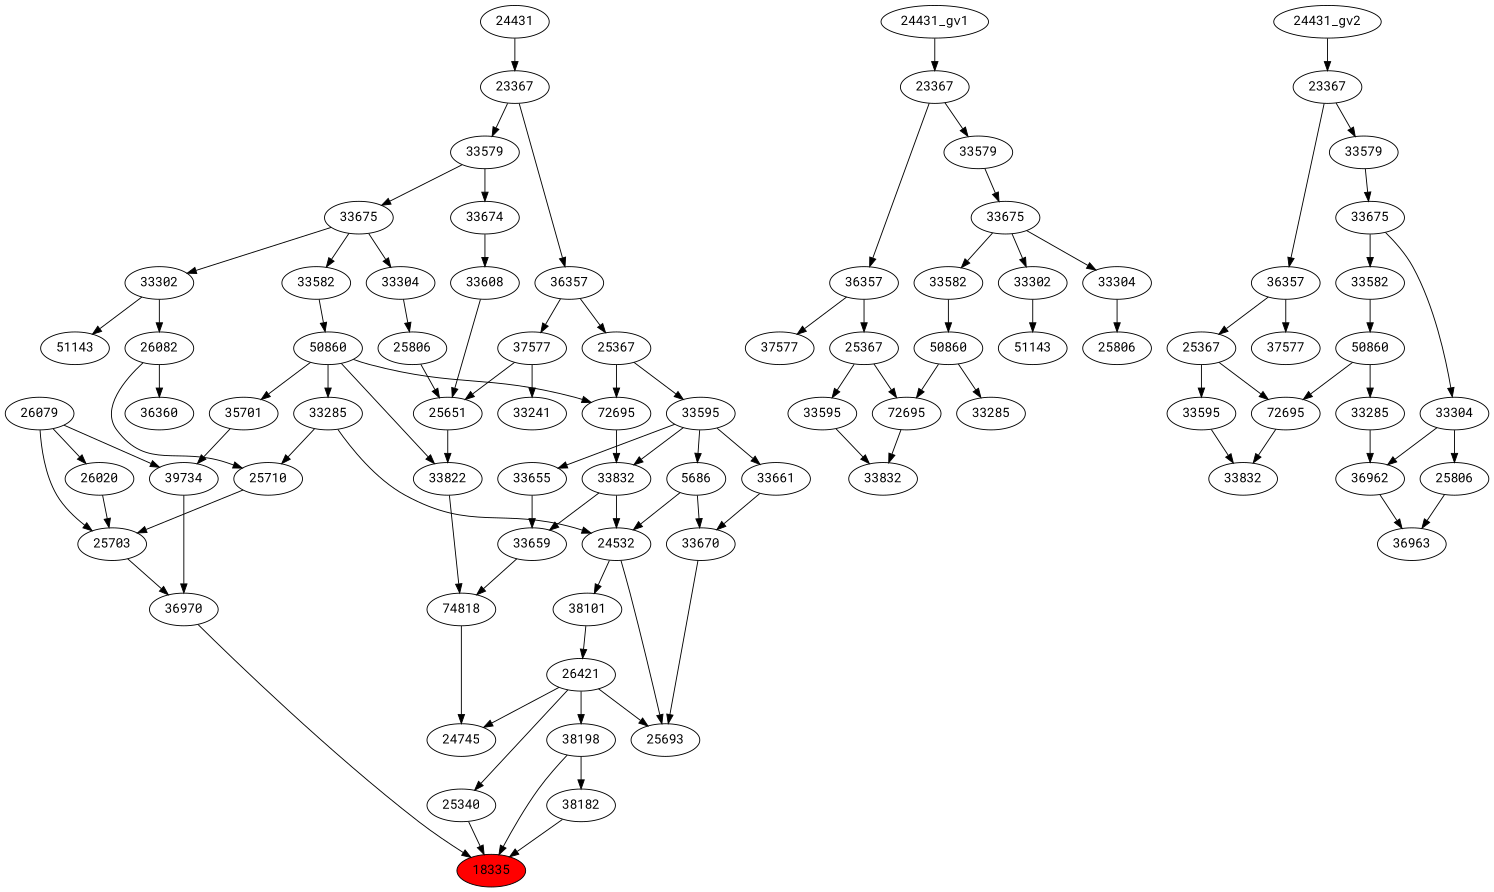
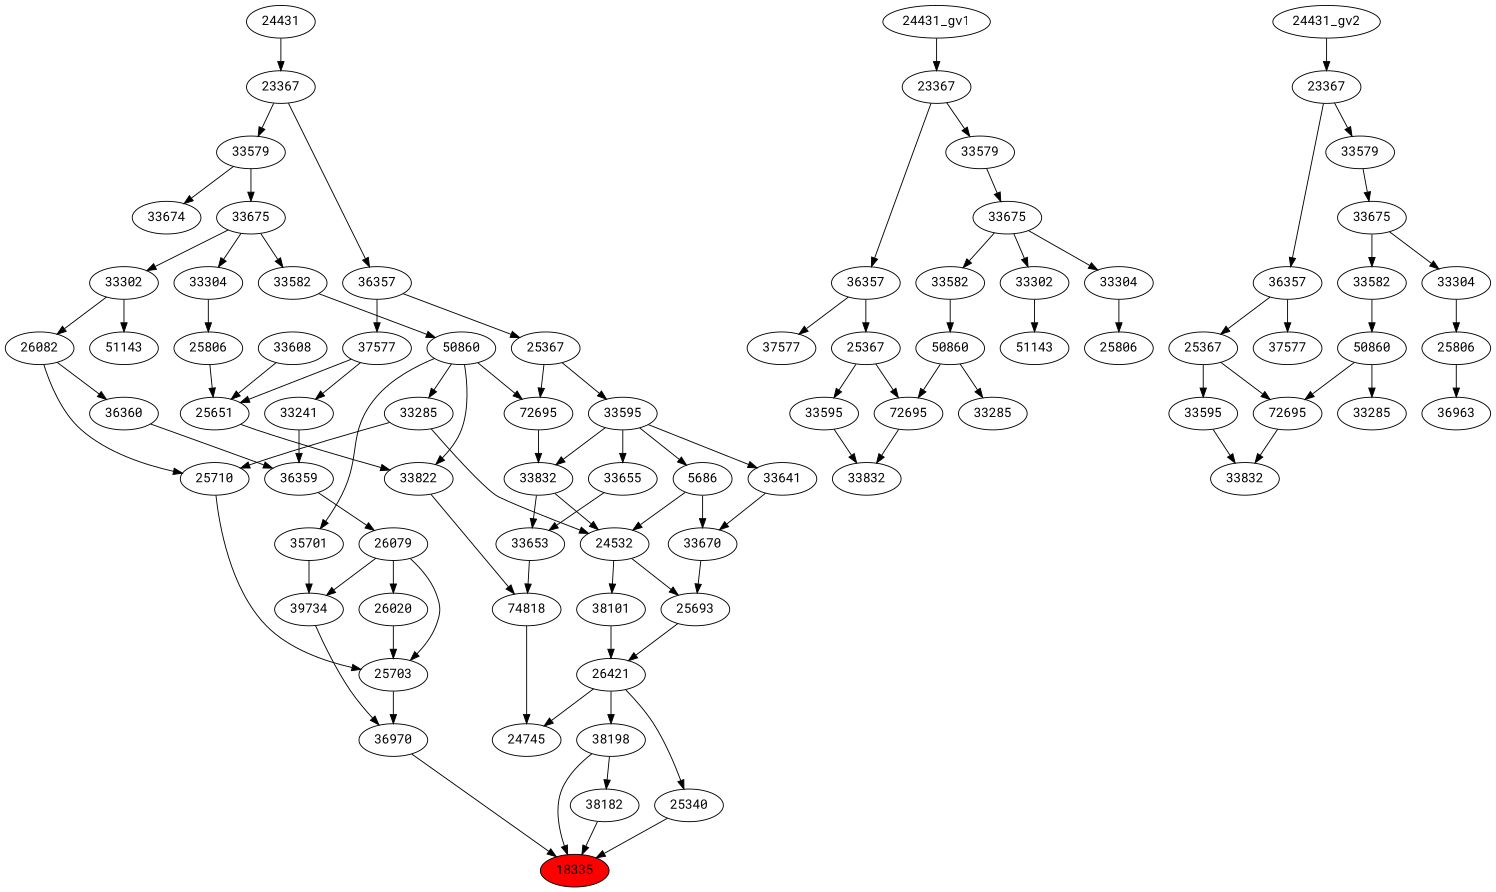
edge "33674" -> "33608": removed
node "36359": added
node "33661": label "33661" -> "33641"
node "36962": removed
node "33659": label "33659" -> "33653"
edge "26421" -> "25693": reversed
